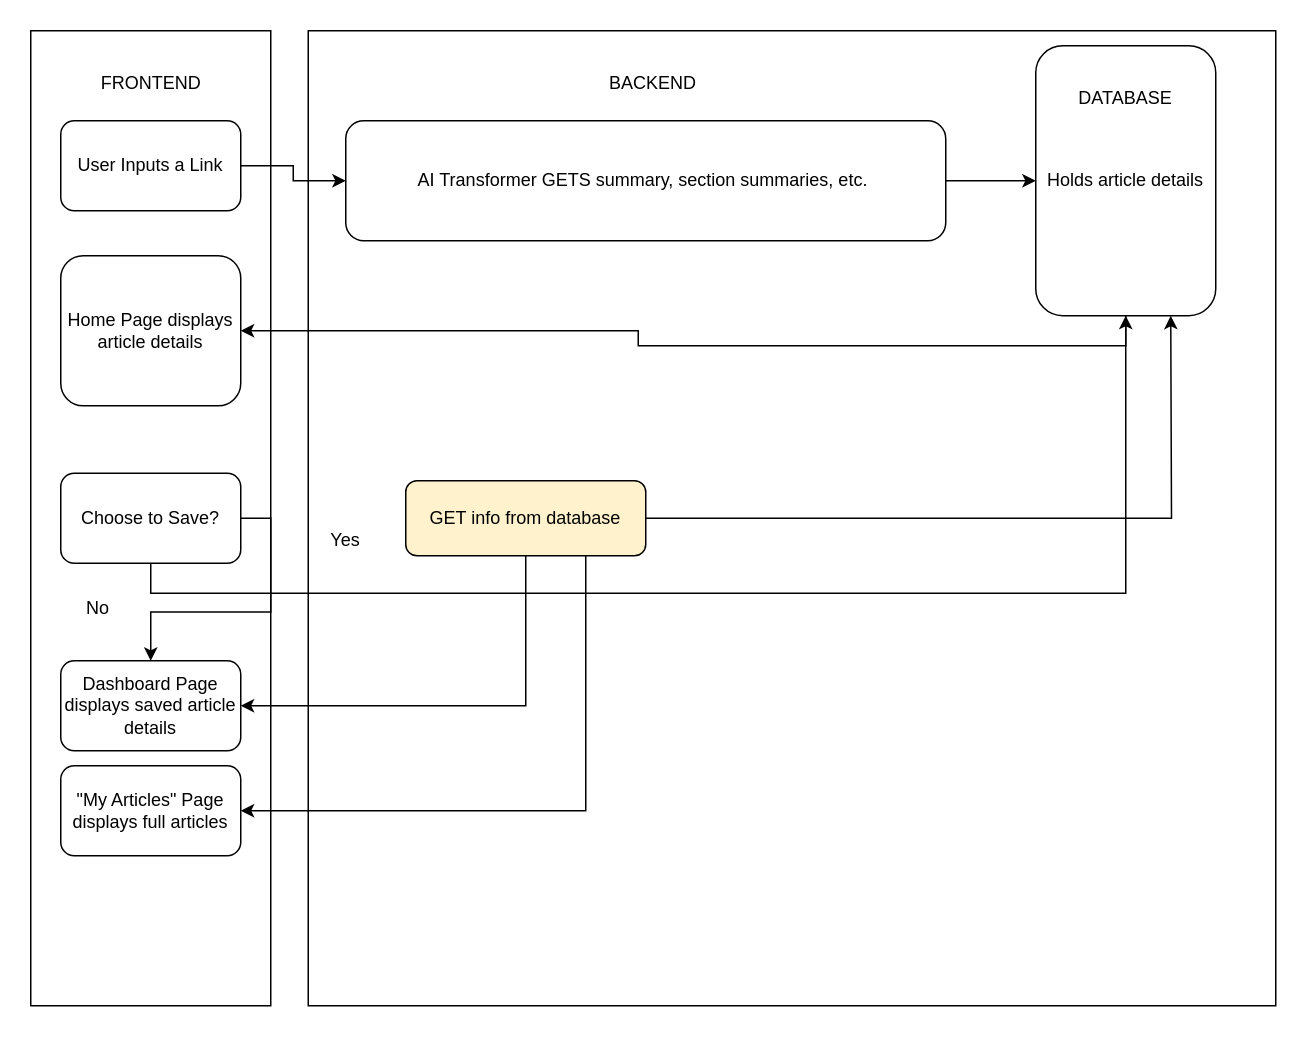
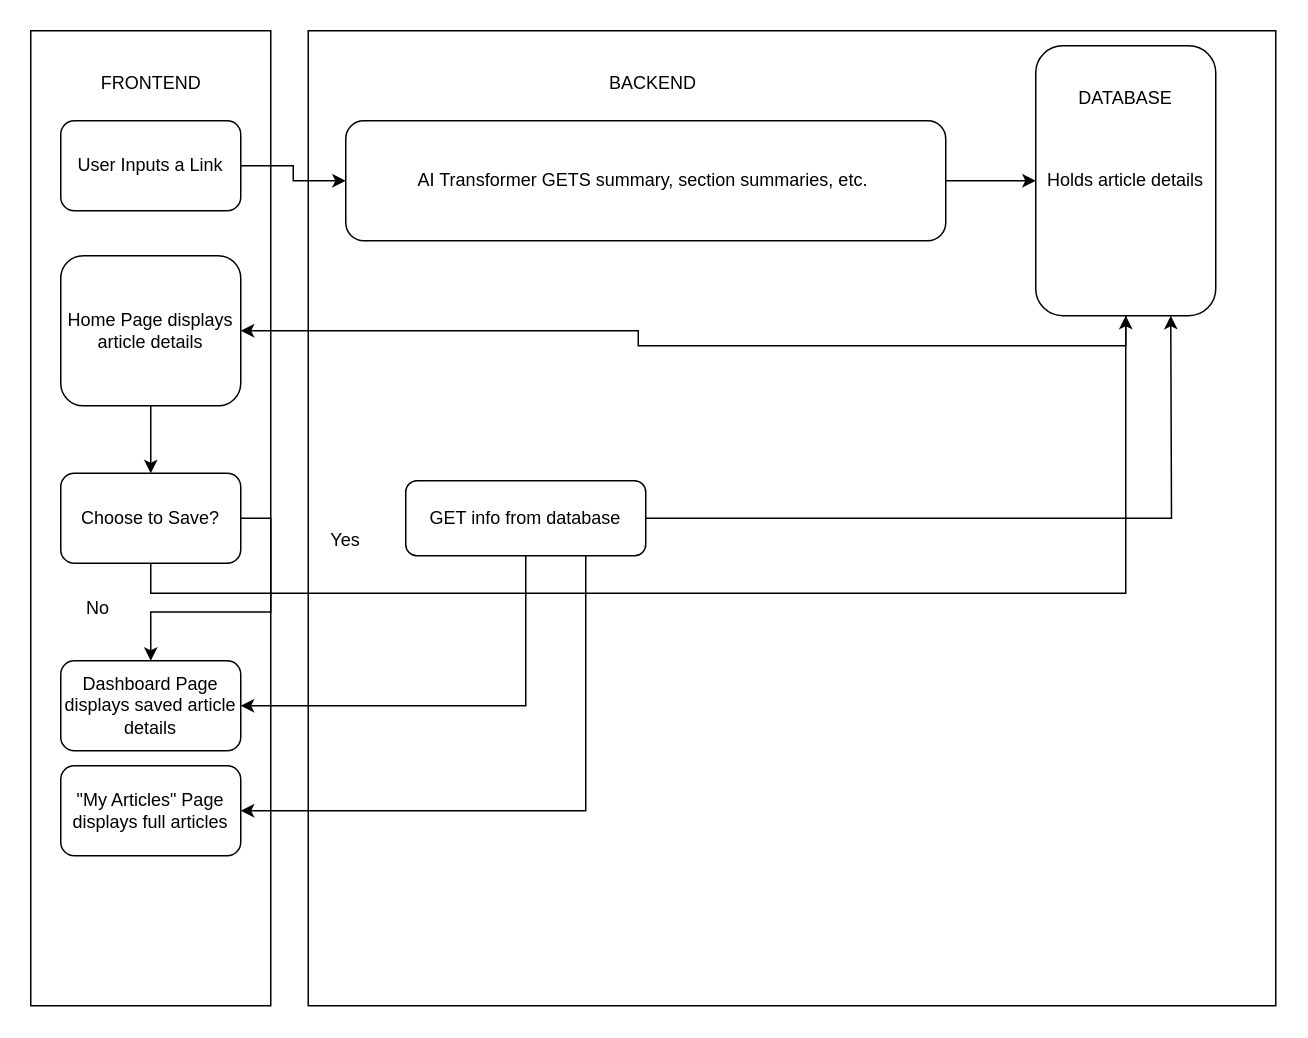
edge "Home Page displays article details" -> "Choose to Save?": added
node "GET info from database": fillcolor #fff2cc -> #ffffff
